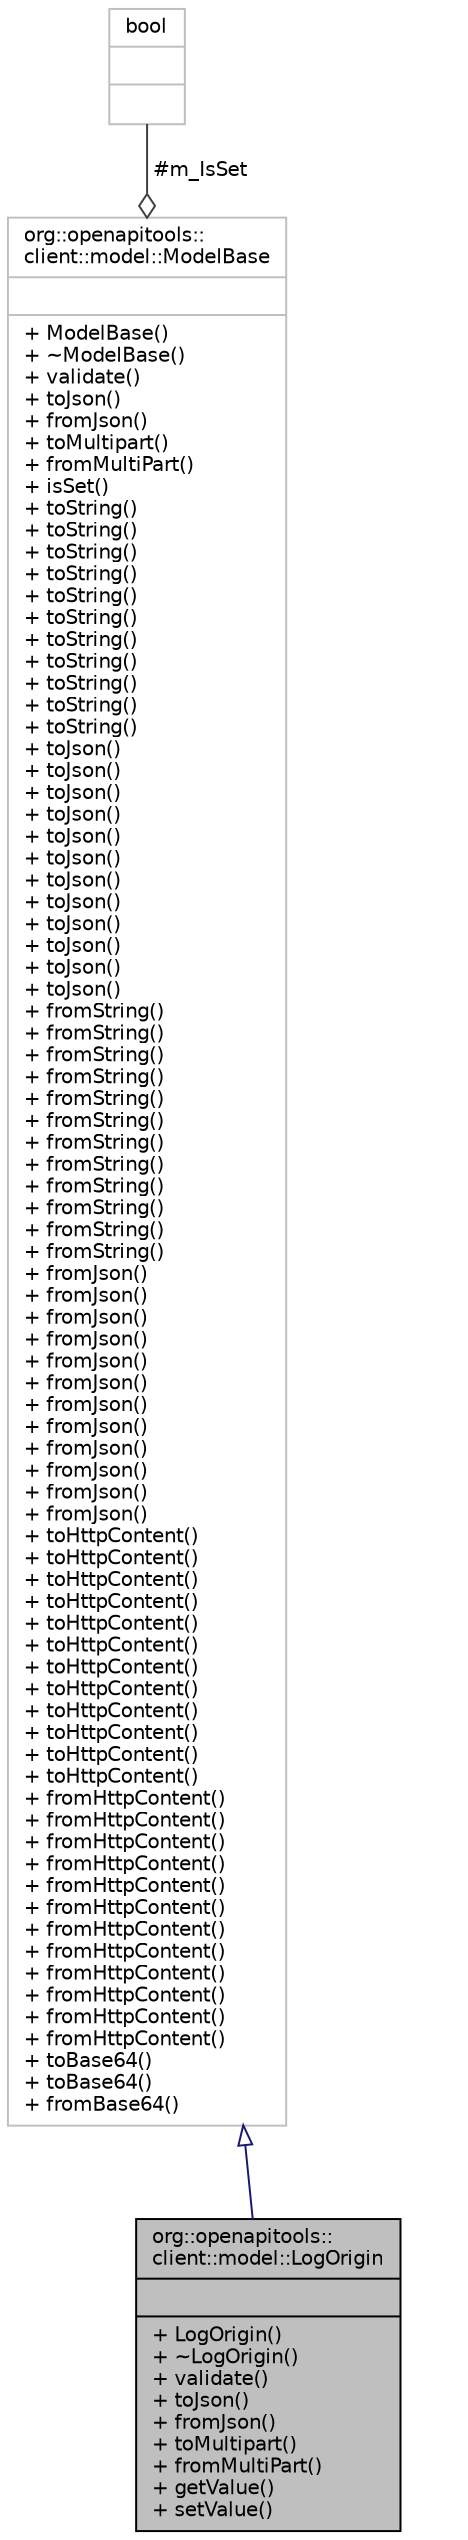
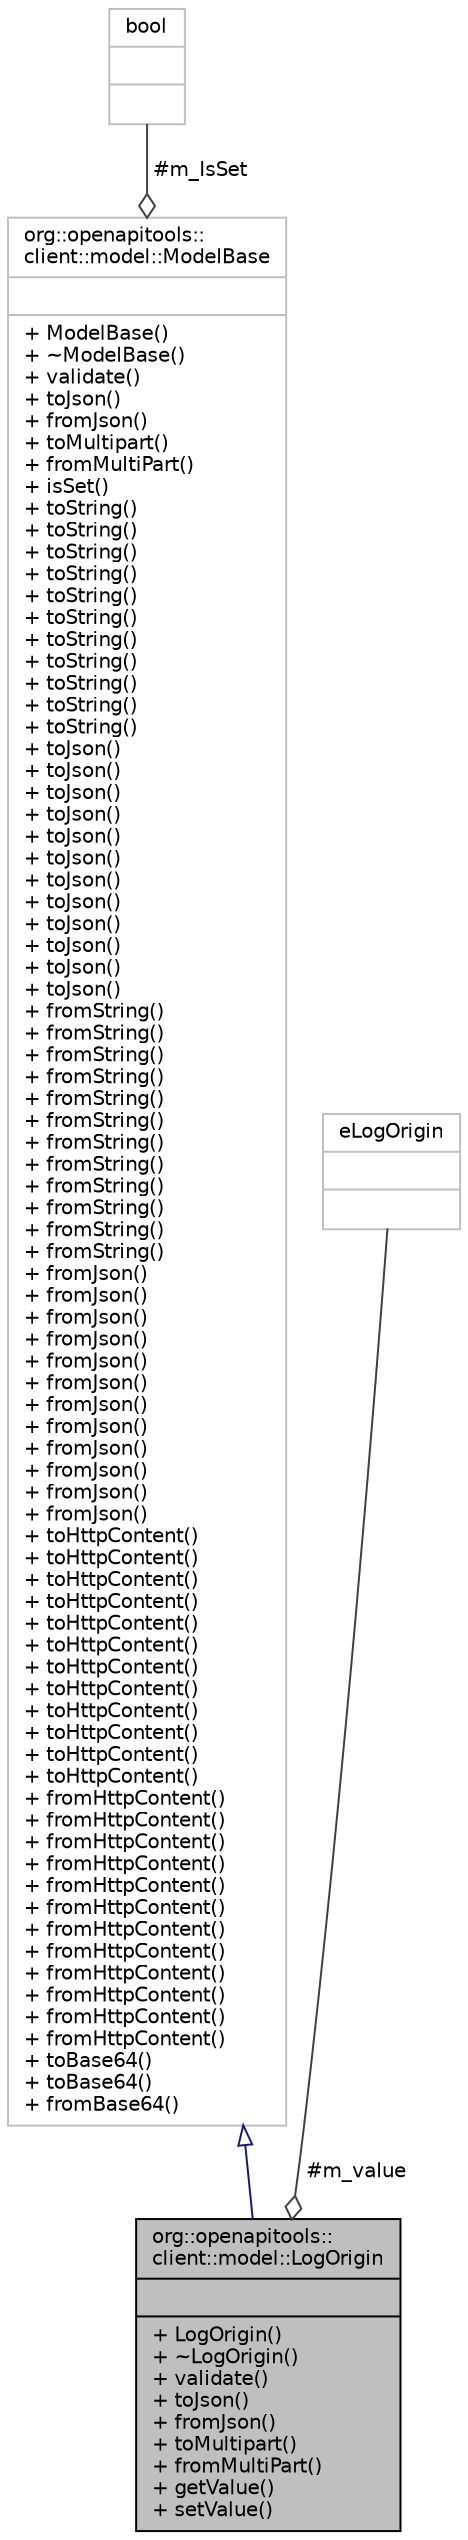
node "eLogOrigin": added
